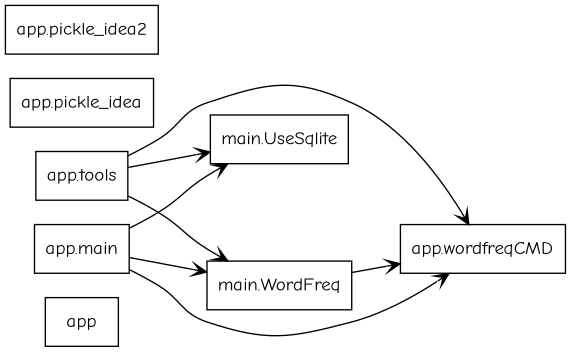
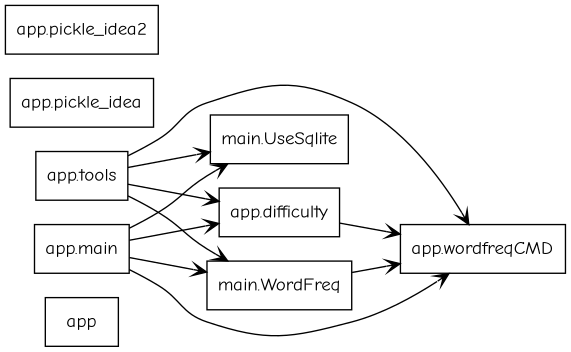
node "app.difficulty": added
